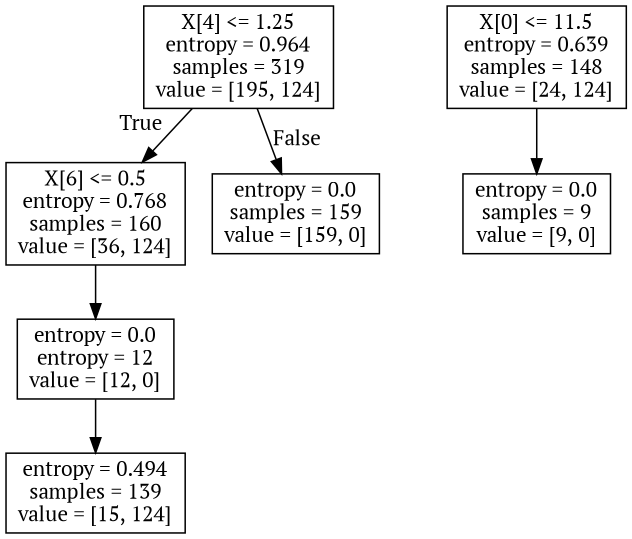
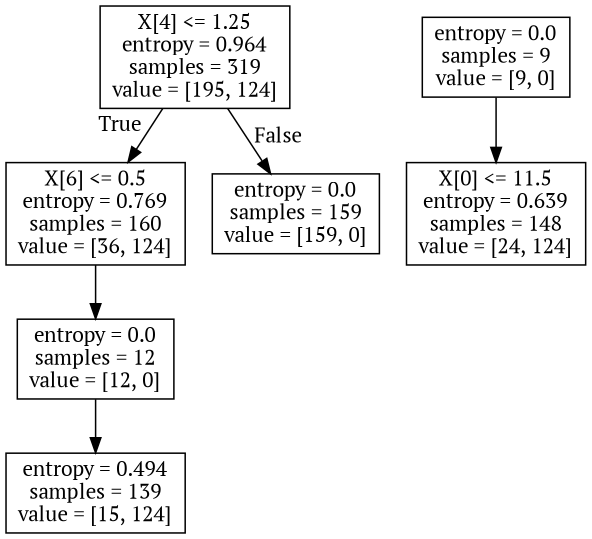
edge "X[0] <= 11.5 entropy = 0.639 samples = 148 value = [24, 124]" -> "entropy = 0.0 samples = 9 value = [9, 0]": reversed
node "X[6] <= 0.5 entropy = 0.768 samples = 160 value = [36, 124]": label "X[6] <= 0.5 entropy = 0.768 samples = 160 value = [36, 124]" -> "X[6] <= 0.5 entropy = 0.769 samples = 160 value = [36, 124]"
node "entropy = 0.0 entropy = 12 value = [12, 0]": label "entropy = 0.0 entropy = 12 value = [12, 0]" -> "entropy = 0.0 samples = 12 value = [12, 0]"
